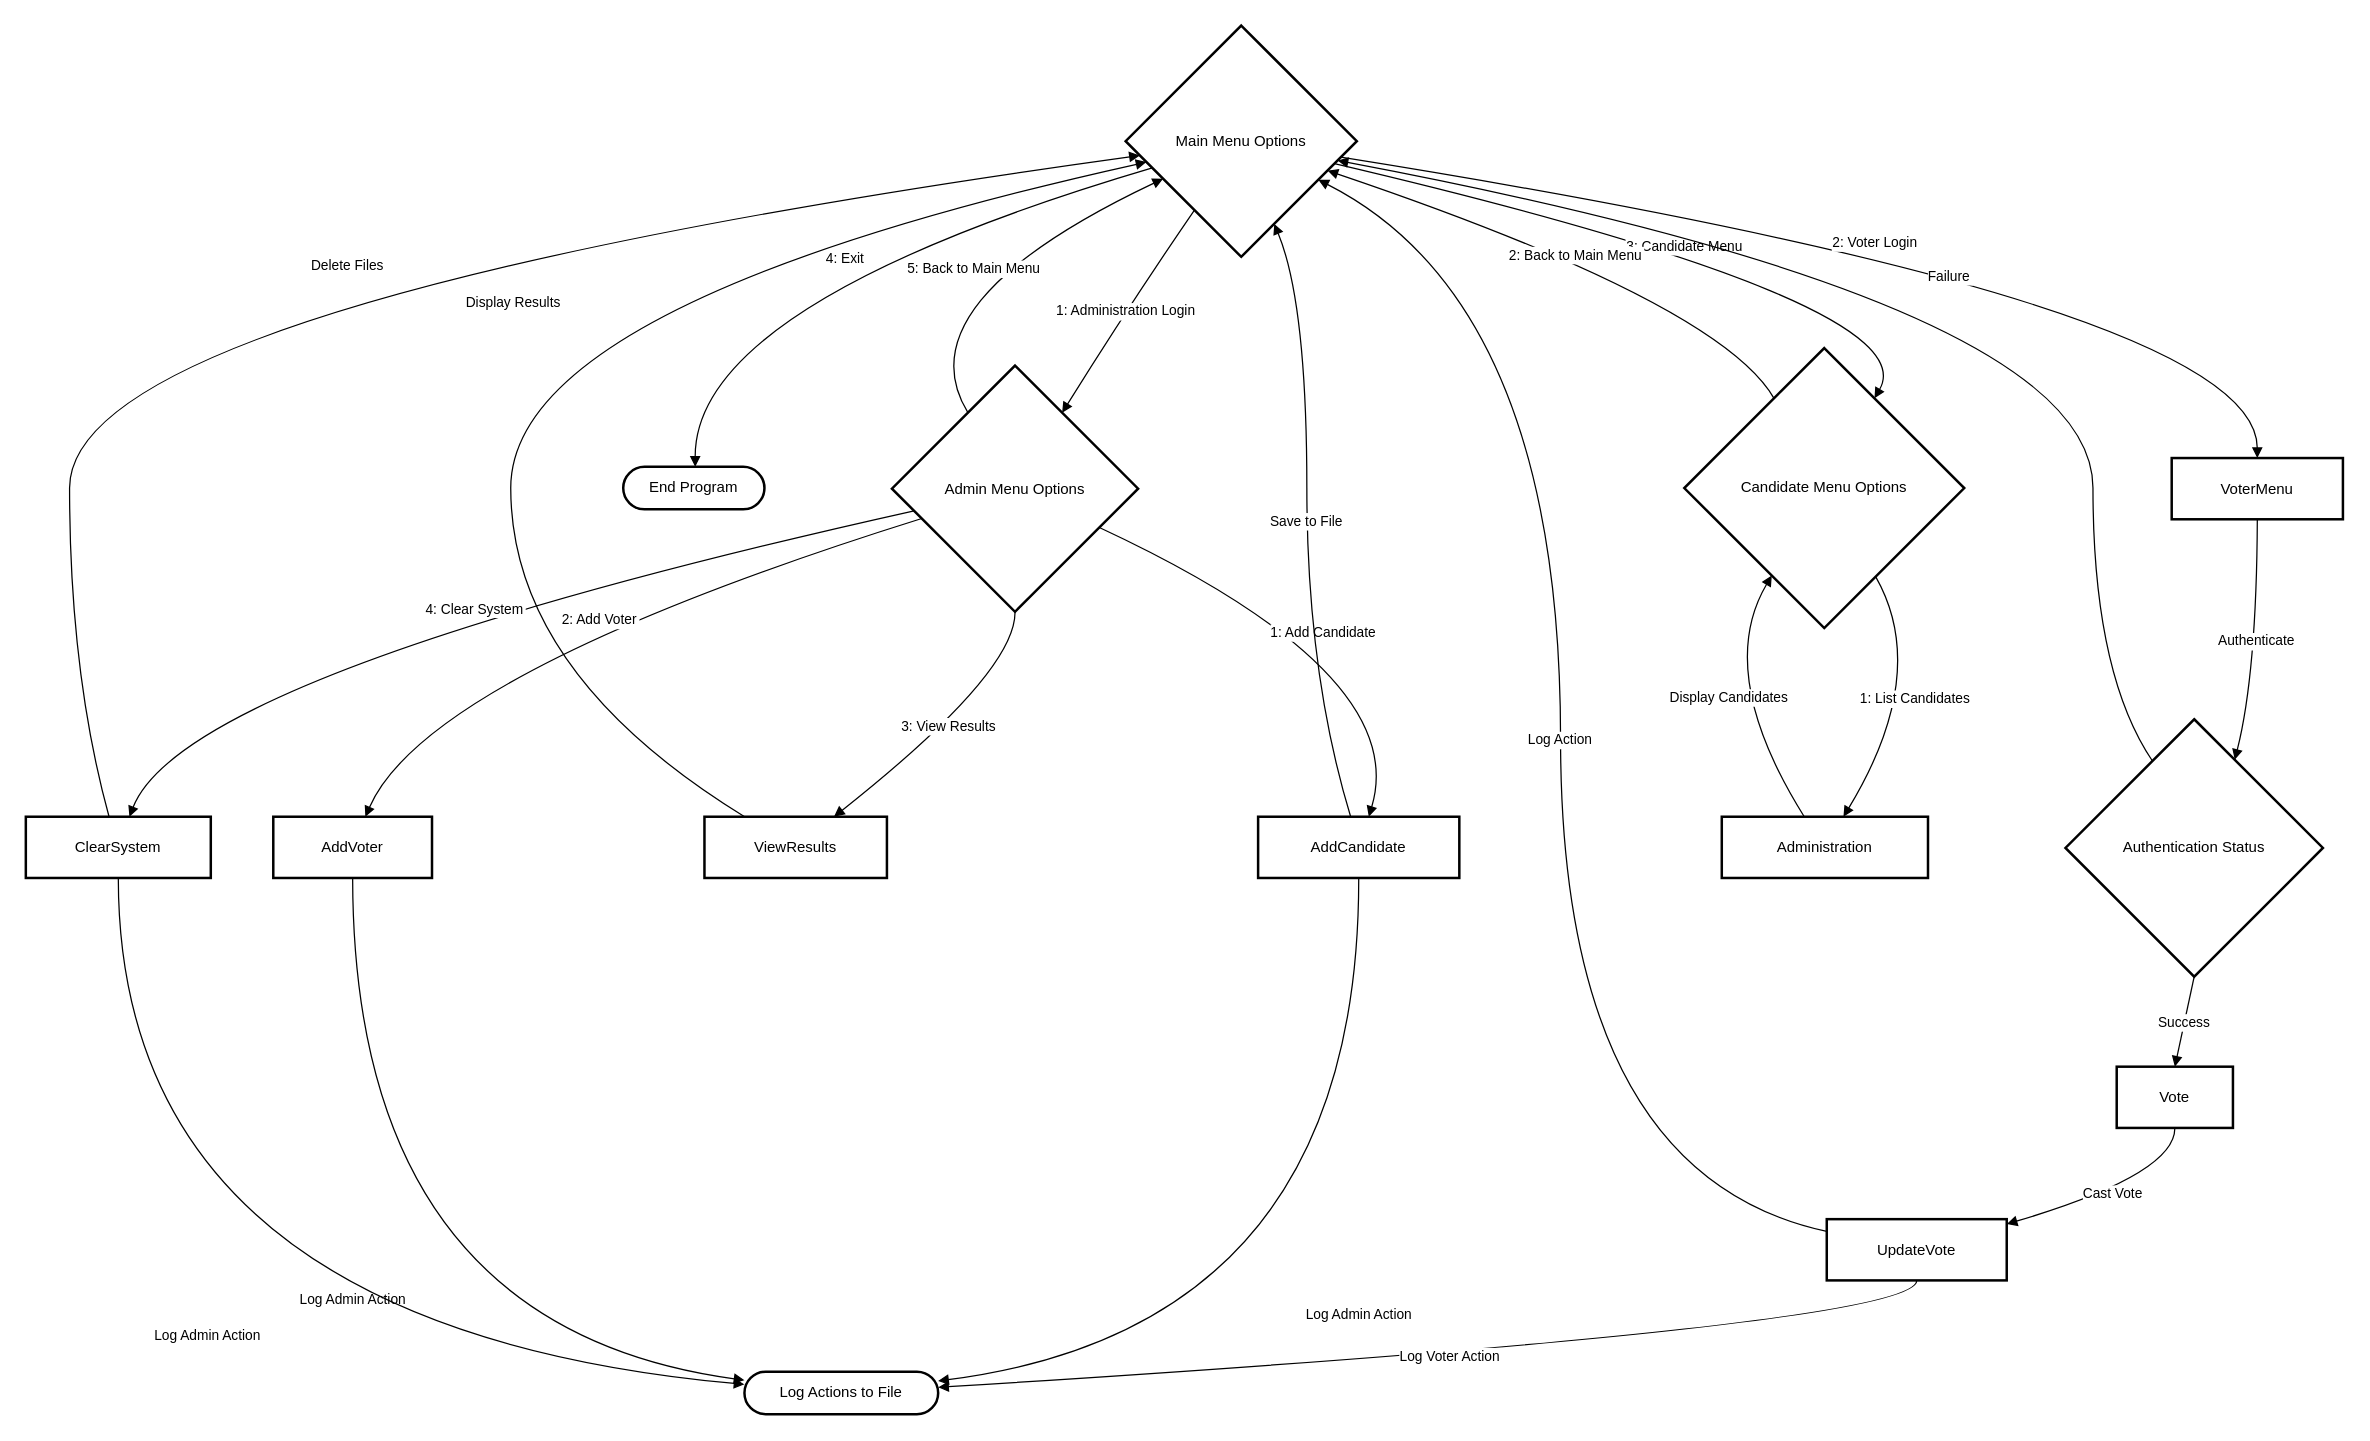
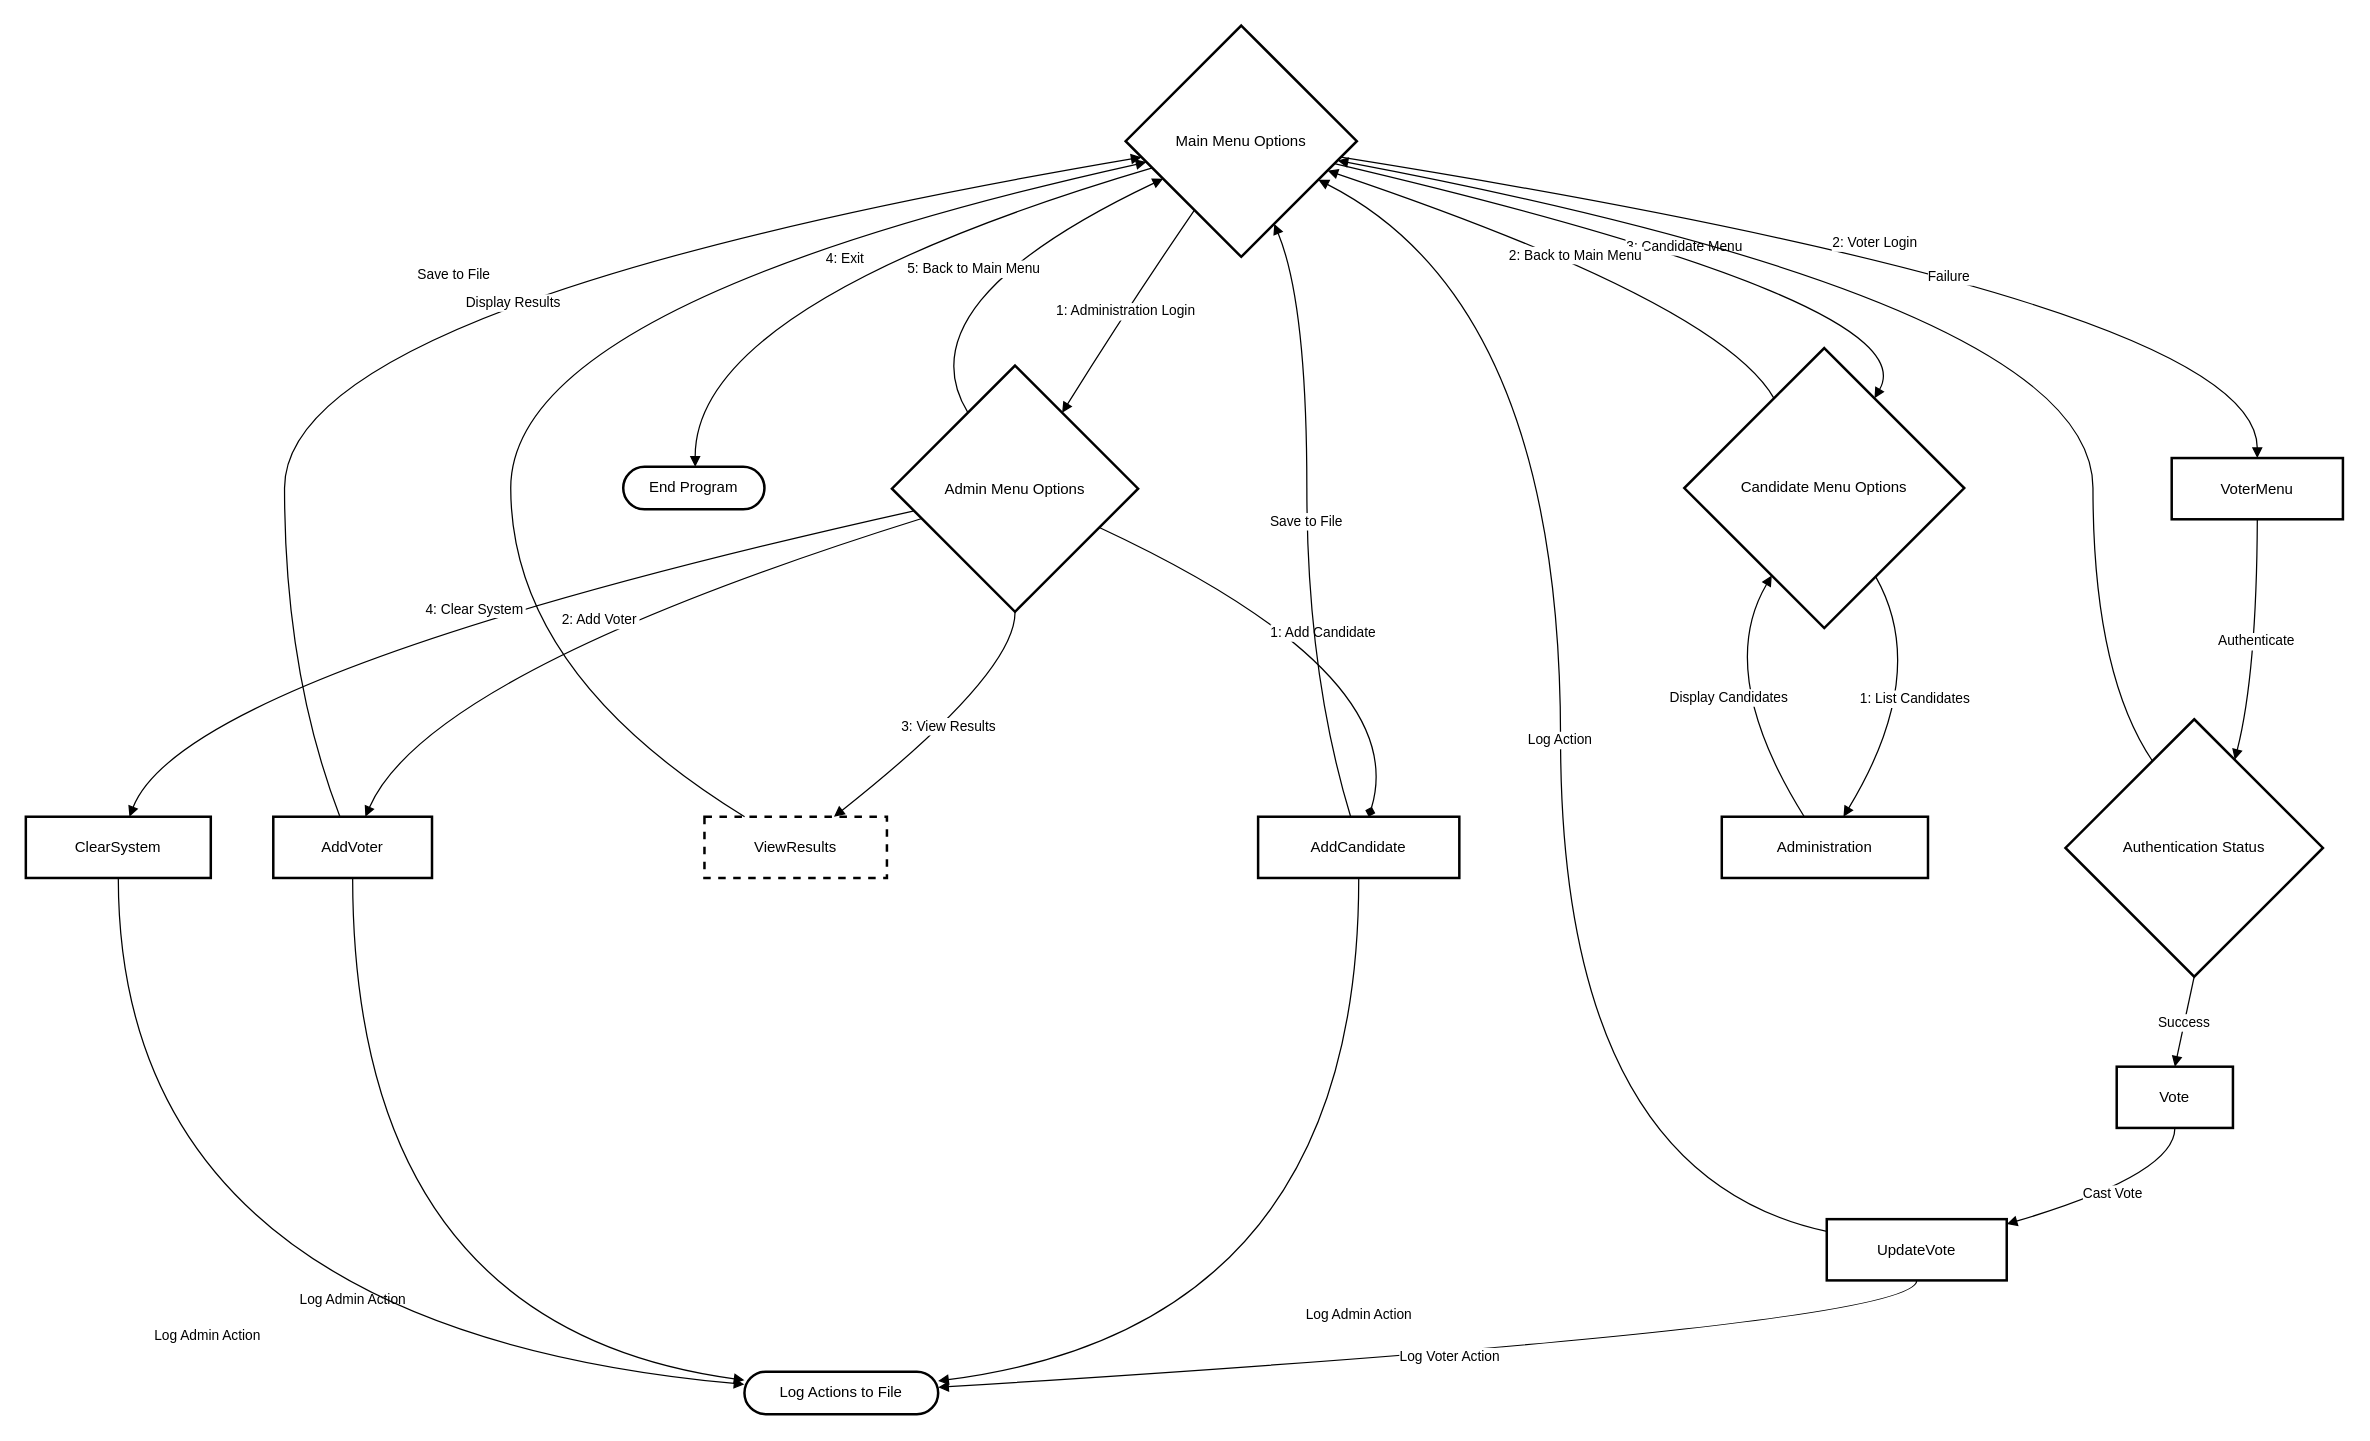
edge "ClearSystem" -> "Main Menu Options": removed, label "Delete Files"
edge "AddVoter" -> "Main Menu Options": added, label "Save to File"
edge "Admin Menu Options" -> "AddCandidate": arrowhead block -> diamond
node "ViewResults": style solid -> dashed
